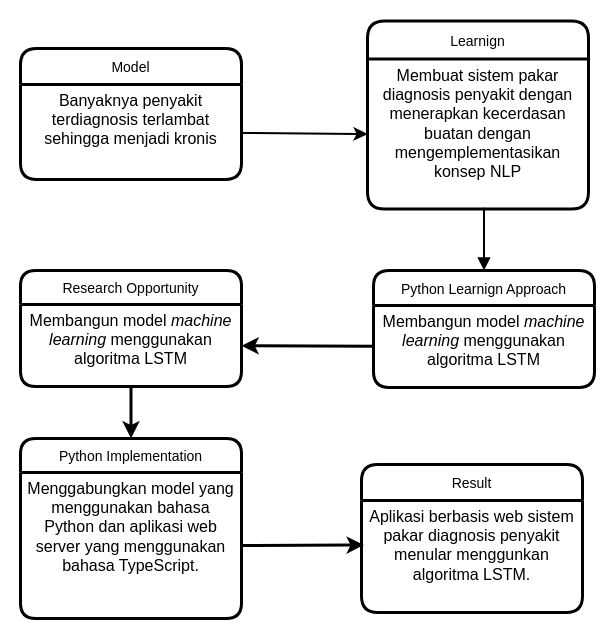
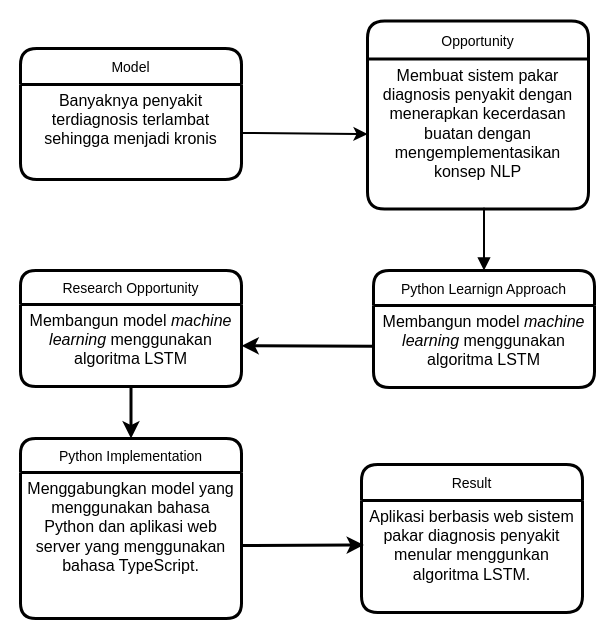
node "Learnign": label "Learnign" -> "Opportunity"
